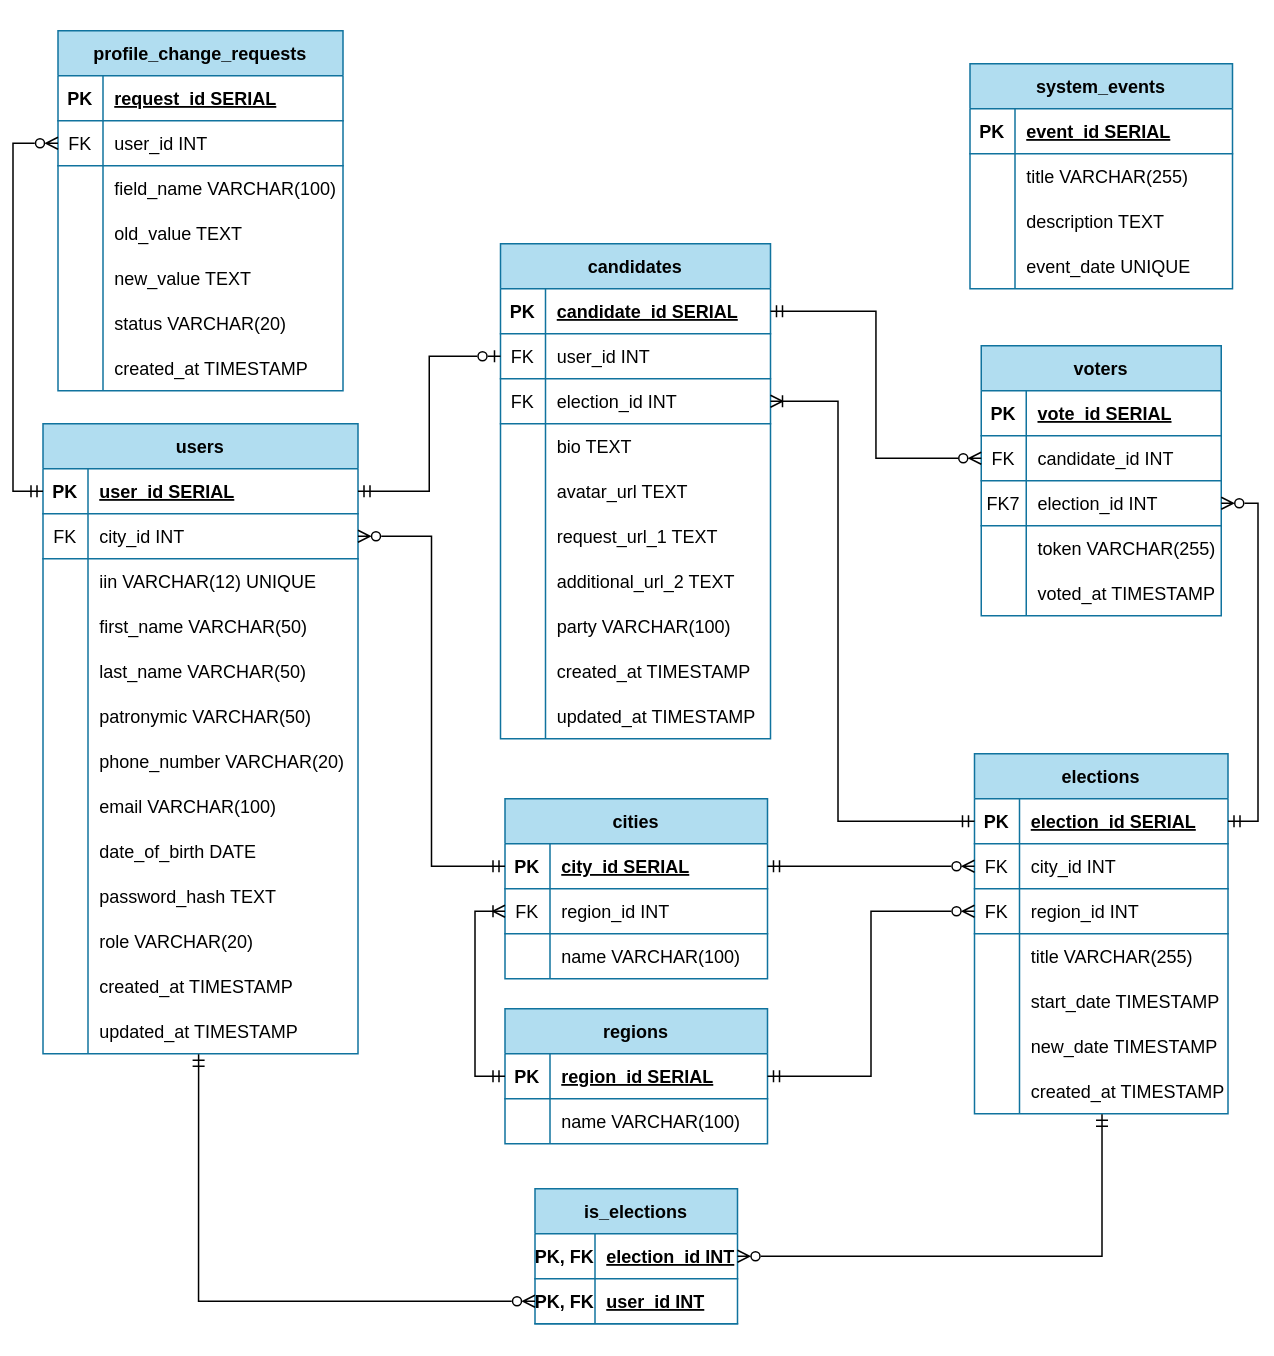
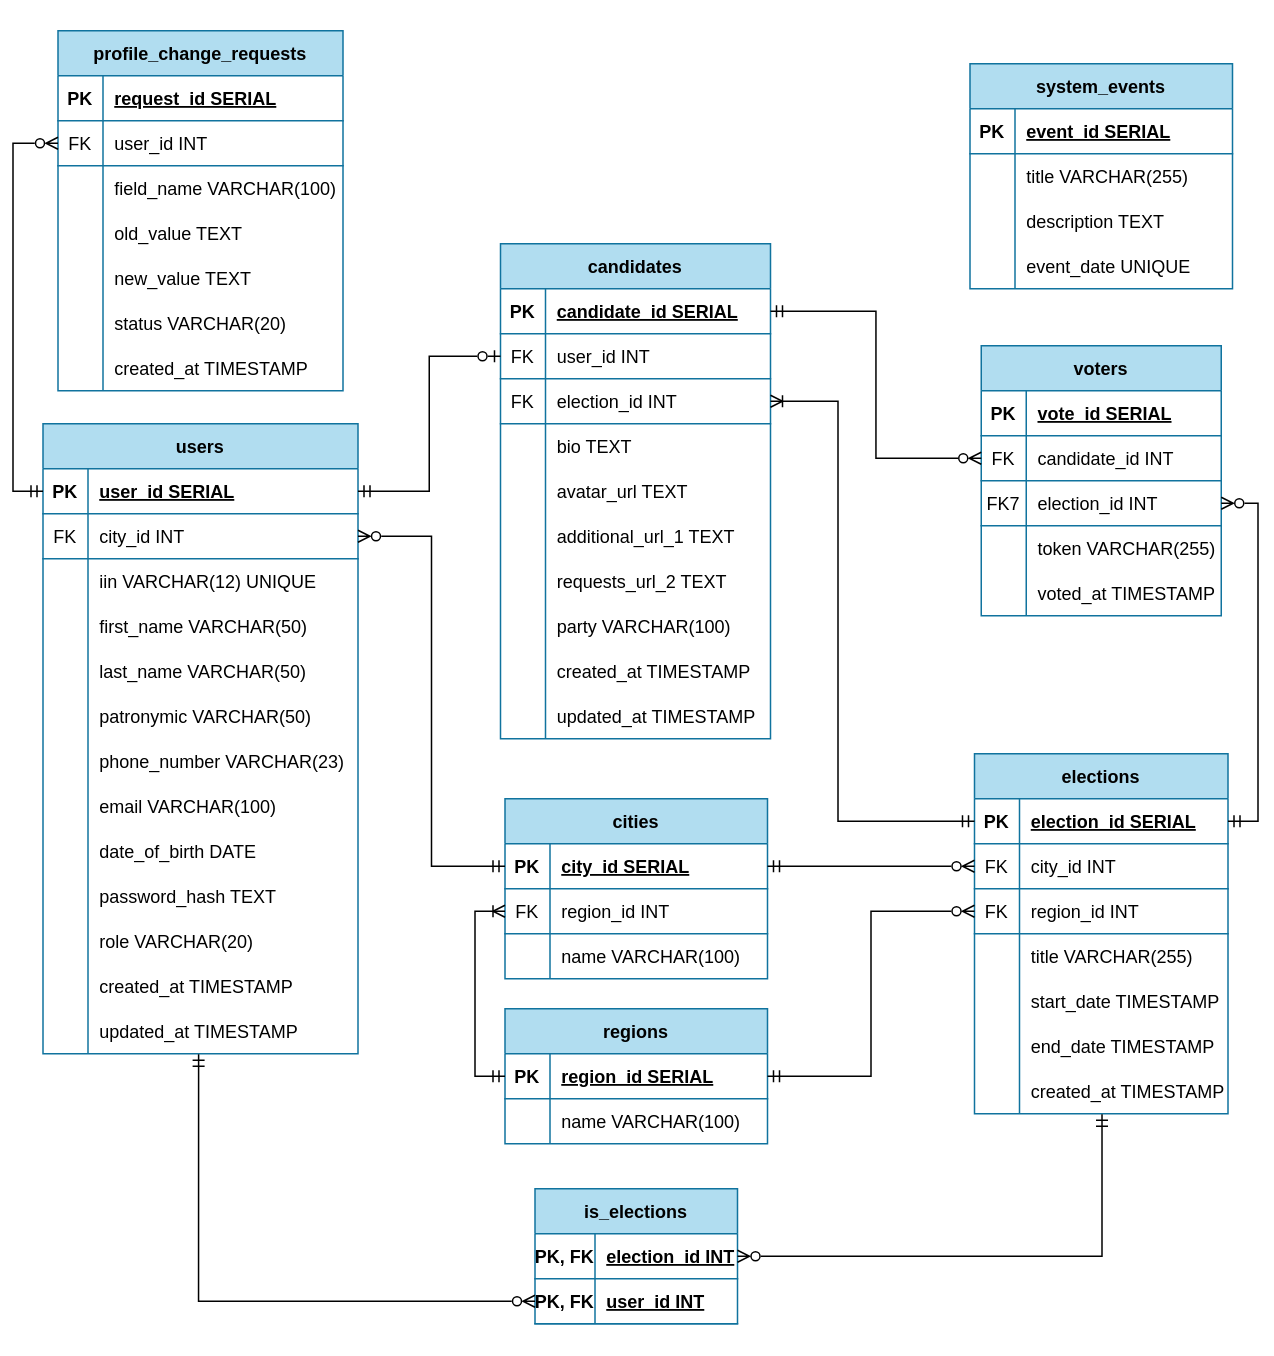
node "request_url_1 TEXT": label "request_url_1 TEXT" -> "additional_url_1 TEXT"
node "additional_url_2 TEXT": label "additional_url_2 TEXT" -> "requests_url_2 TEXT"
node "phone_number VARCHAR(20)": label "phone_number VARCHAR(20)" -> "phone_number VARCHAR(23)"
node "new_date TIMESTAMP": label "new_date TIMESTAMP" -> "end_date TIMESTAMP"
